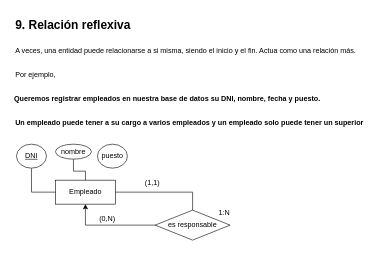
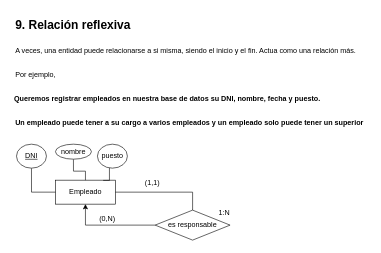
edge "puesto" -- "Empleado": added
